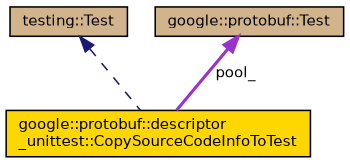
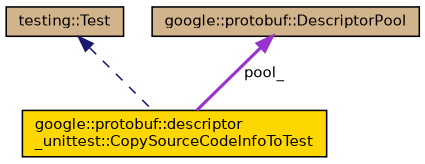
node "google::protobuf::Test": label "google::protobuf::Test" -> "google::protobuf::DescriptorPool"
